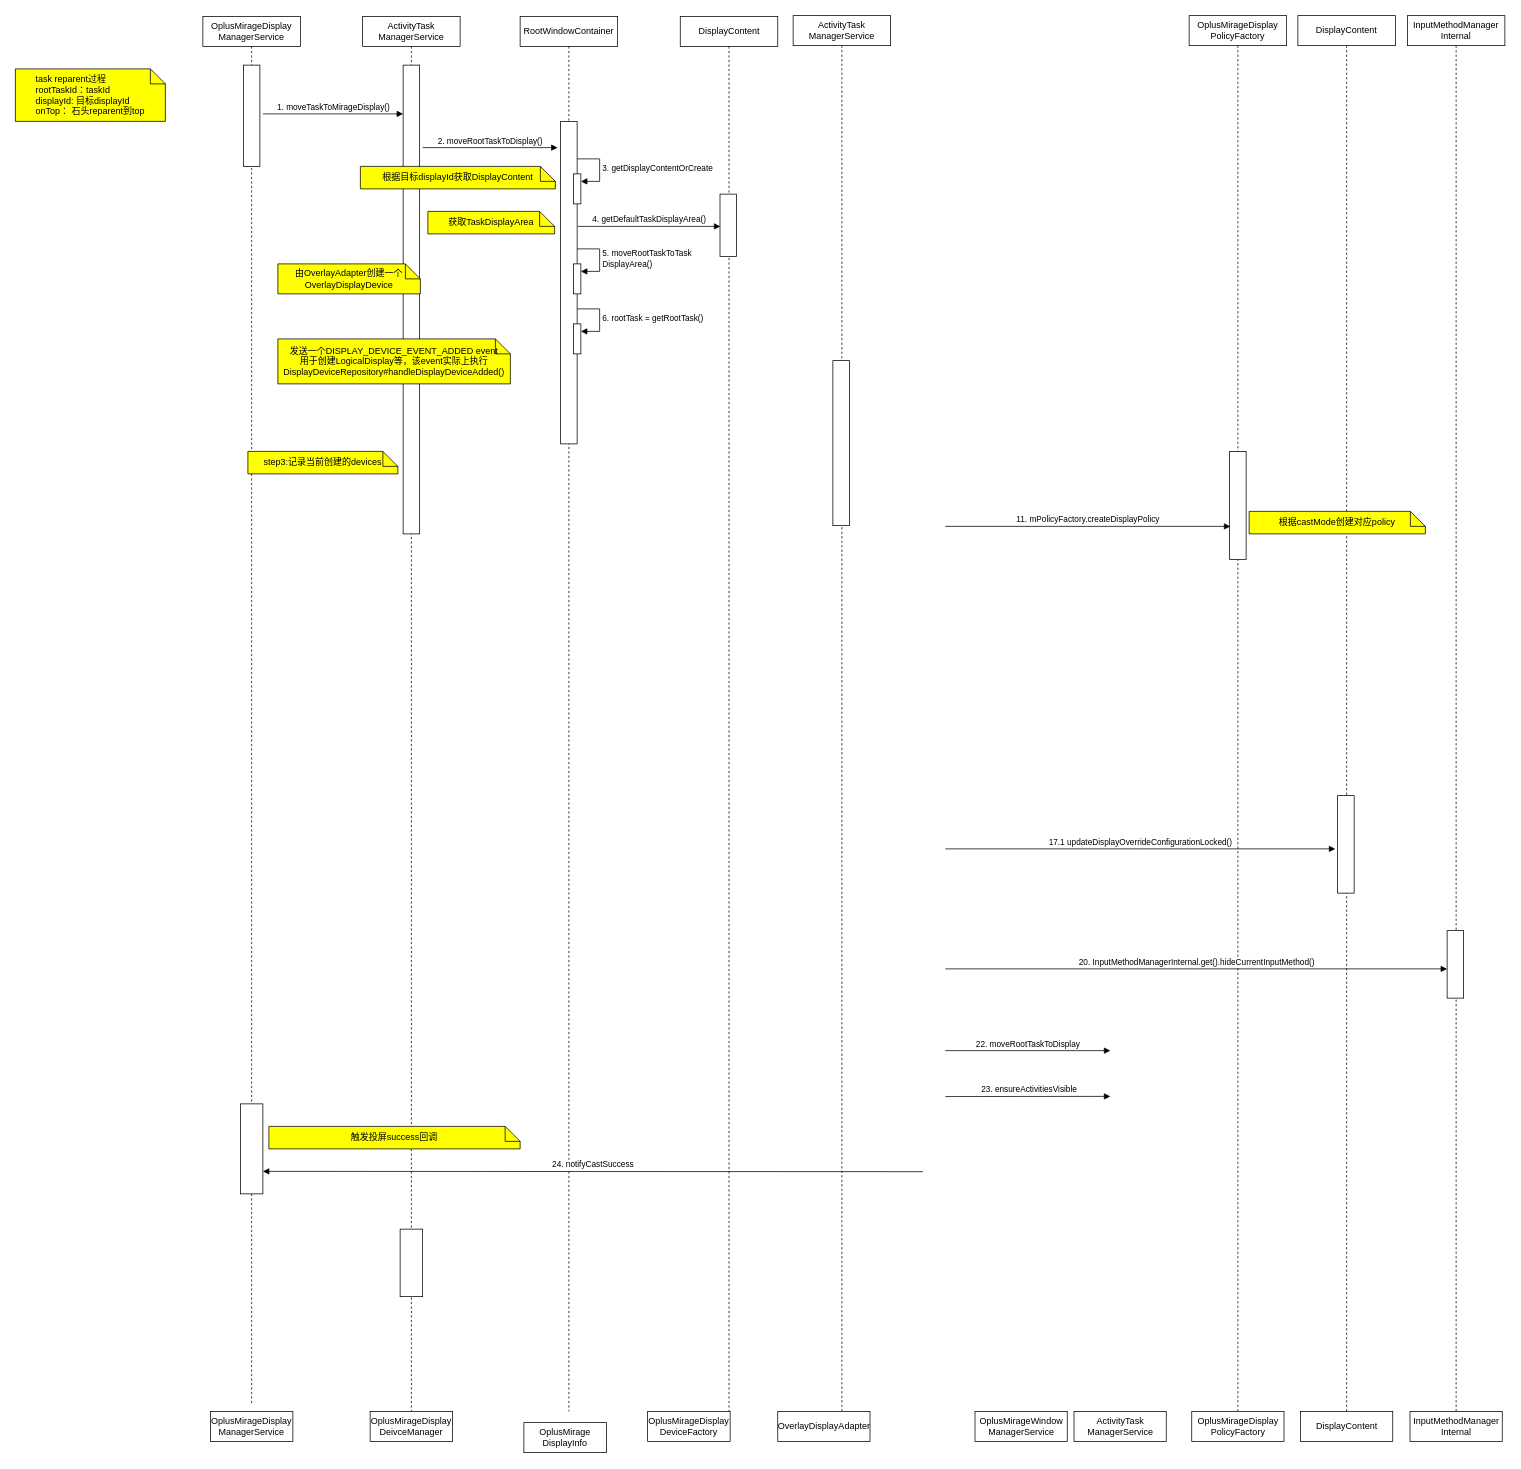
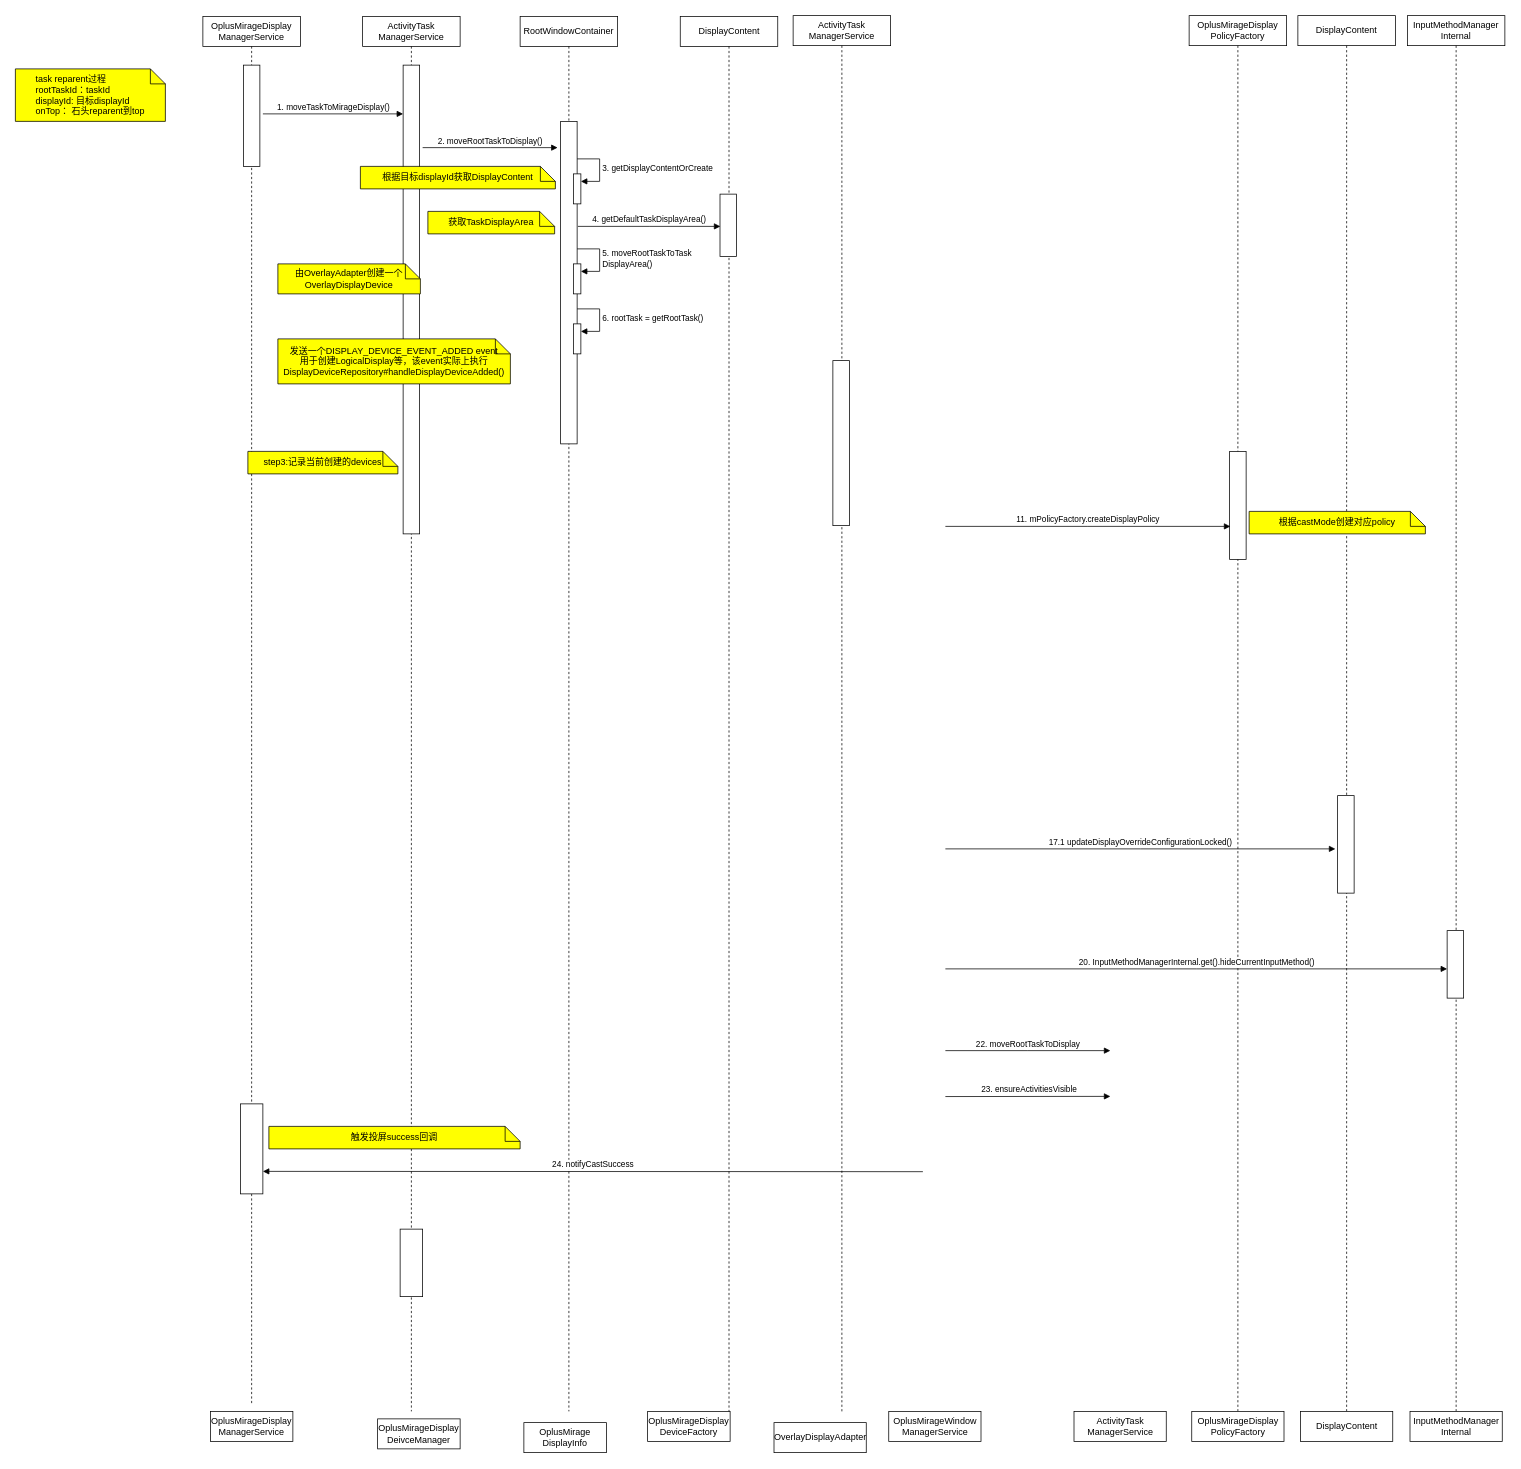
node "OplusMirageDisplayDeivceManager": moved (411, 1426) -> (419, 1434)
node "OverlayDisplayAdapter": moved (824, 1426) -> (820, 1437)
node "OplusMirageWindowManagerService": moved (1021, 1426) -> (935, 1426)
